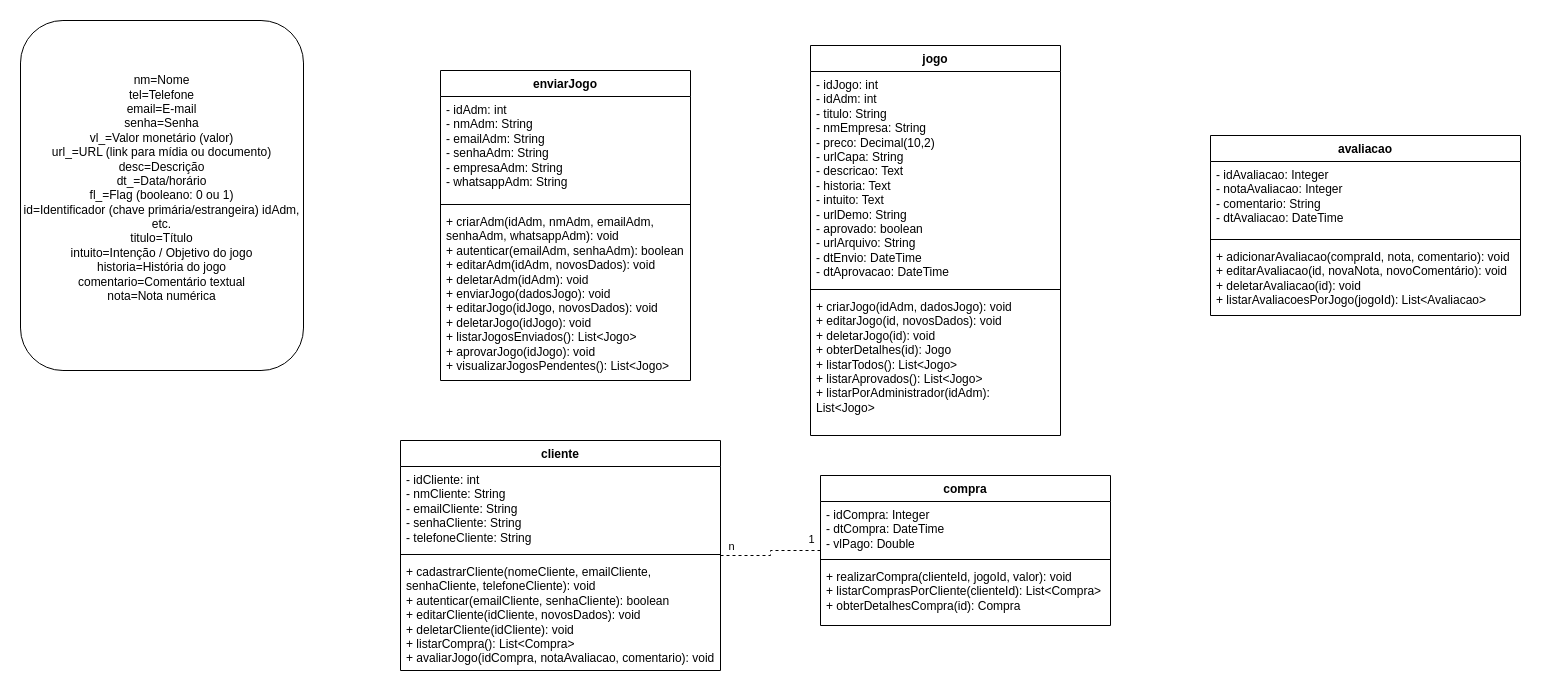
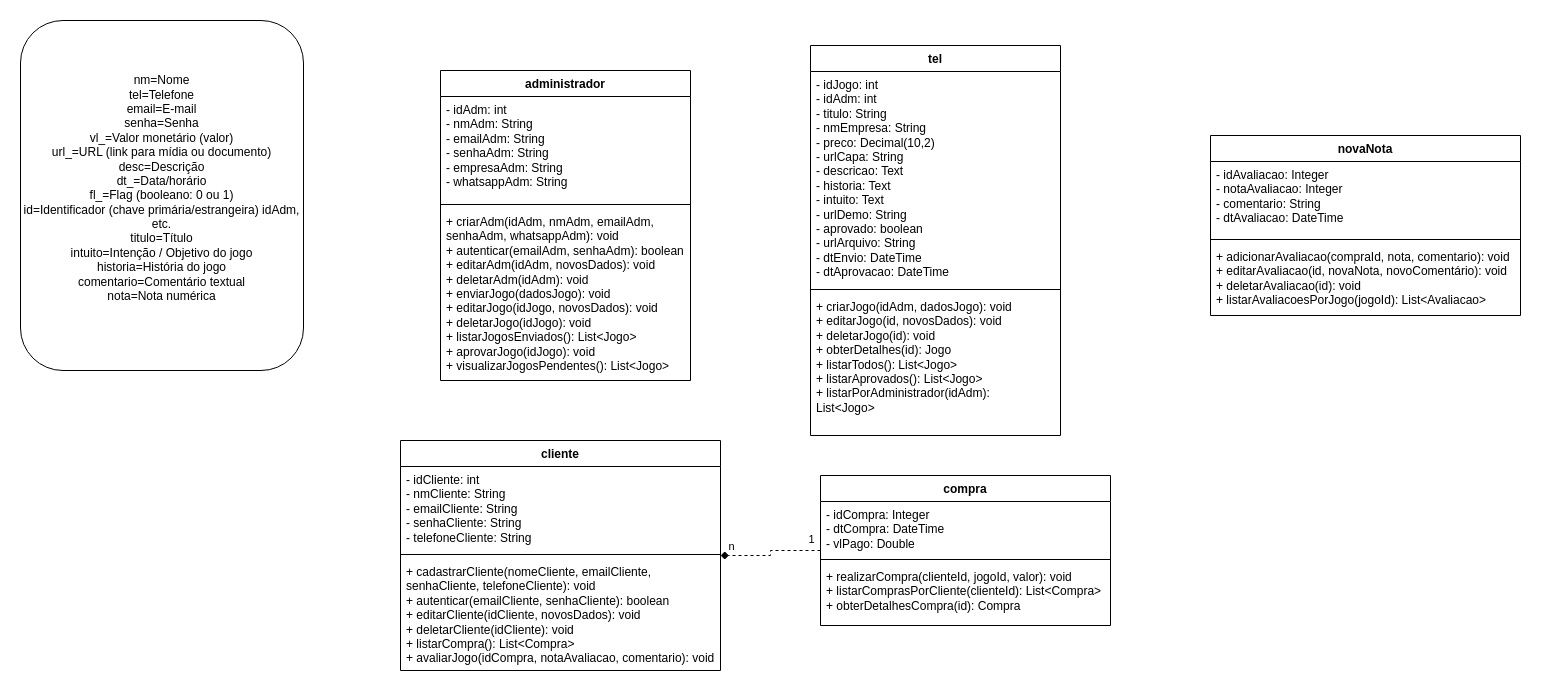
node "jogo": label "jogo" -> "tel"
node "enviarJogo": label "enviarJogo" -> "administrador"
node "avaliacao": label "avaliacao" -> "novaNota"
edge "compra" -- "cliente": arrowhead none -> diamond
